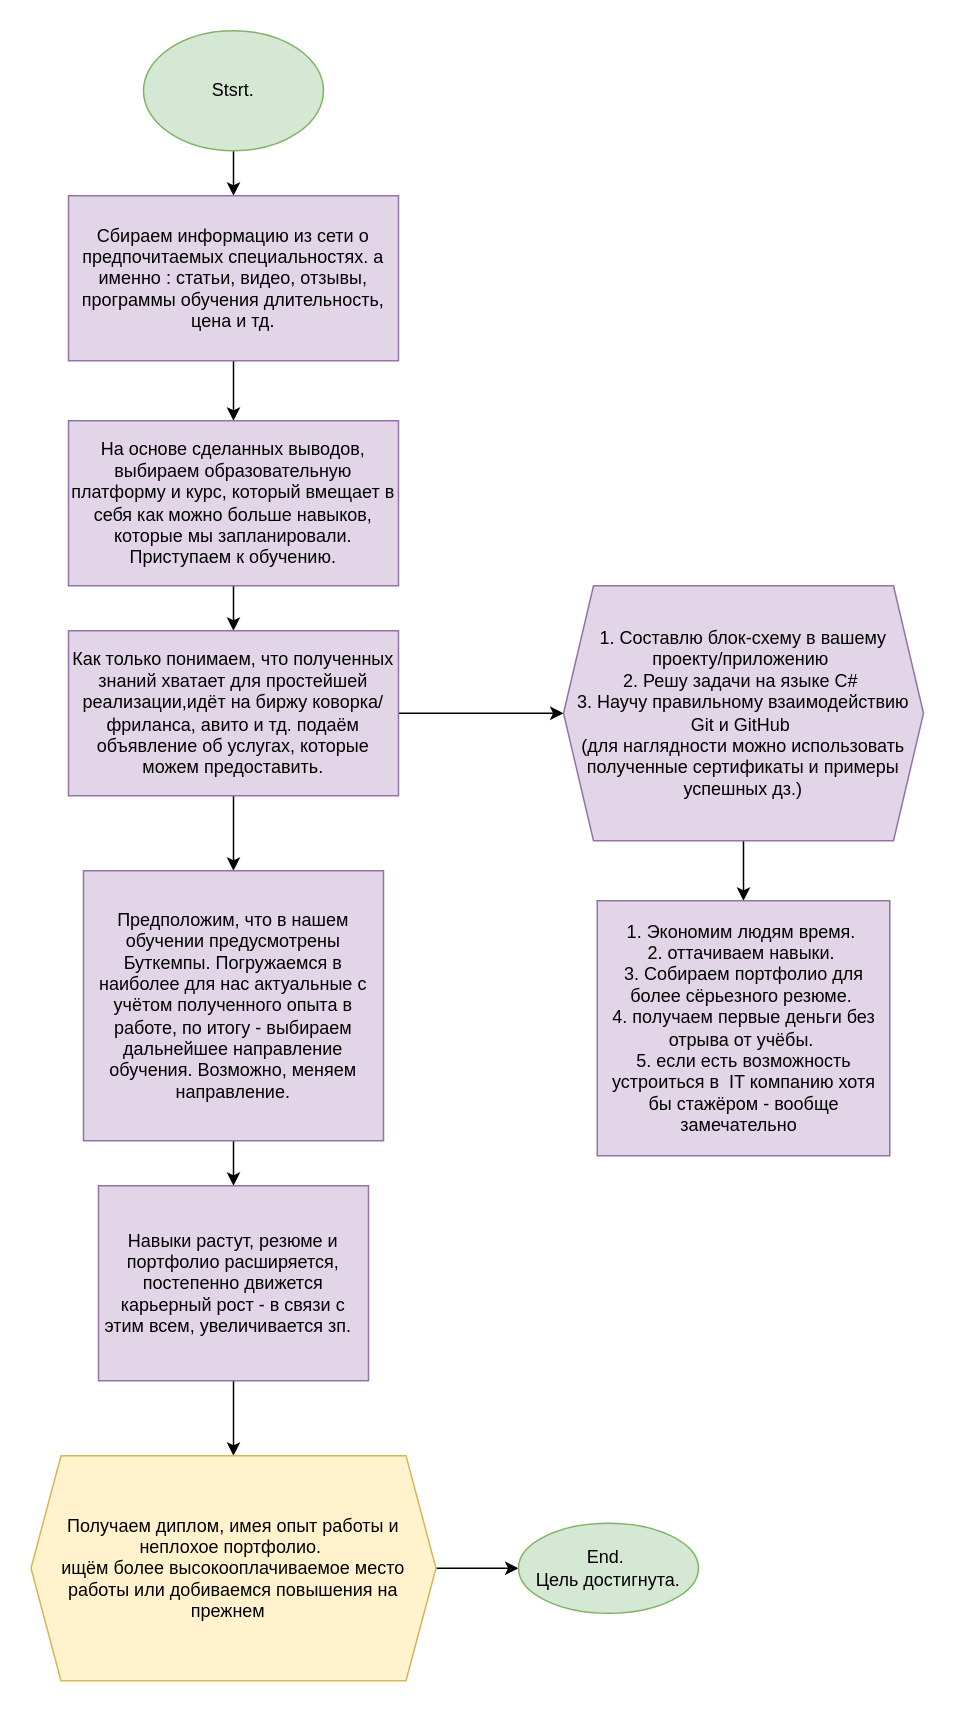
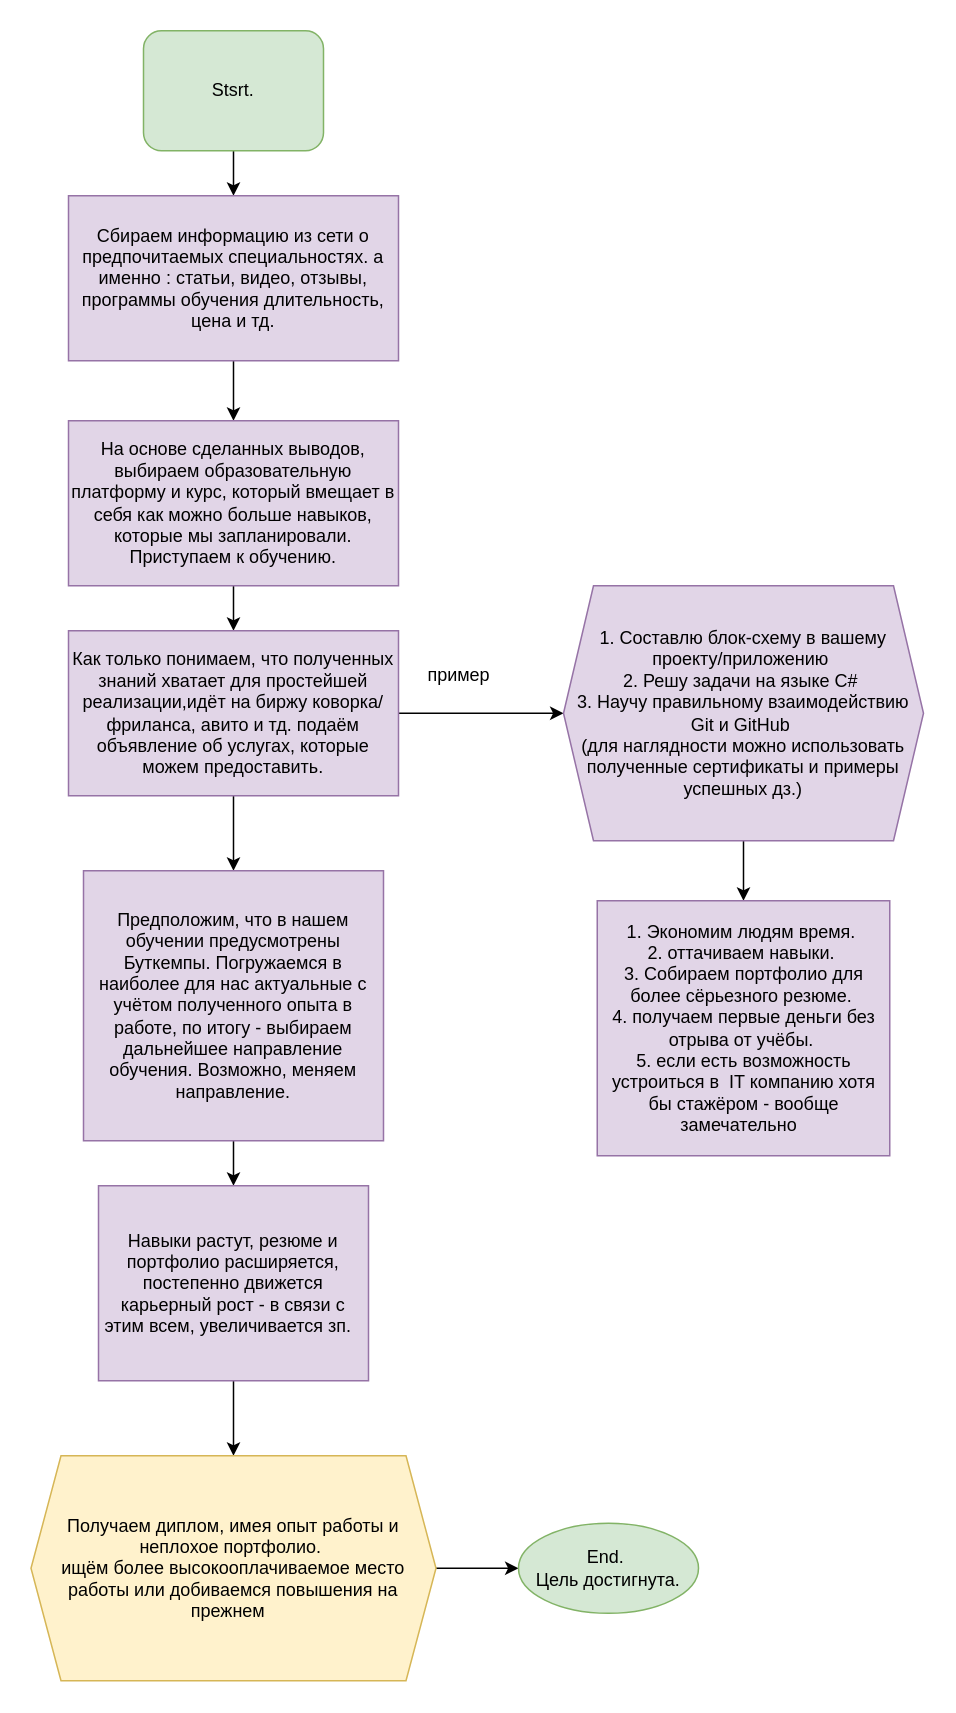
node "Stsrt.": shape ellipse -> rounded rectangle
node "пример": added
